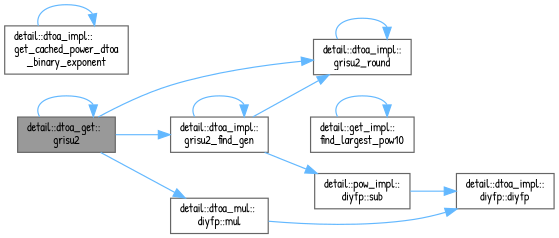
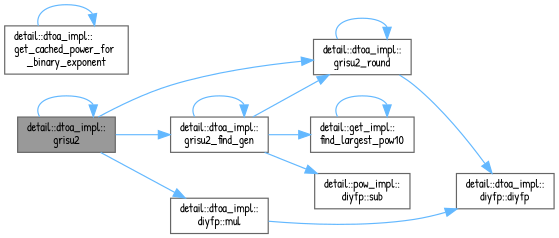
node "detail::dtoa_impl:: get_cached_power_dtoa _binary_exponent": label "detail::dtoa_impl:: get_cached_power_dtoa _binary_exponent" -> "detail::dtoa_impl:: get_cached_power_for _binary_exponent"
node "detail::dtoa_get:: grisu2": label "detail::dtoa_get:: grisu2" -> "detail::dtoa_impl:: grisu2"
edge "detail::dtoa_impl:: grisu2_find_gen" -> "detail::get_impl:: find_largest_pow10": added
edge "detail::pow_impl:: diyfp::sub" -> "detail::dtoa_impl:: diyfp::diyfp": now "detail::dtoa_impl:: grisu2_round" -> "detail::dtoa_impl:: diyfp::diyfp"
node "detail::dtoa_mul:: diyfp::mul": label "detail::dtoa_mul:: diyfp::mul" -> "detail::dtoa_impl:: diyfp::mul"
